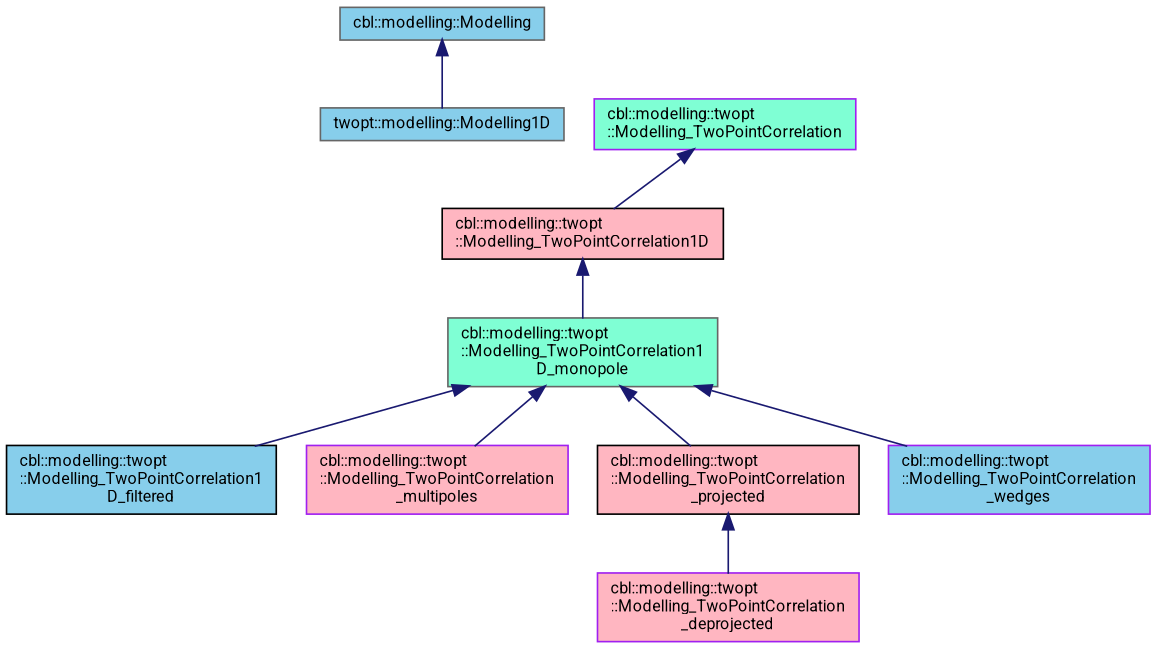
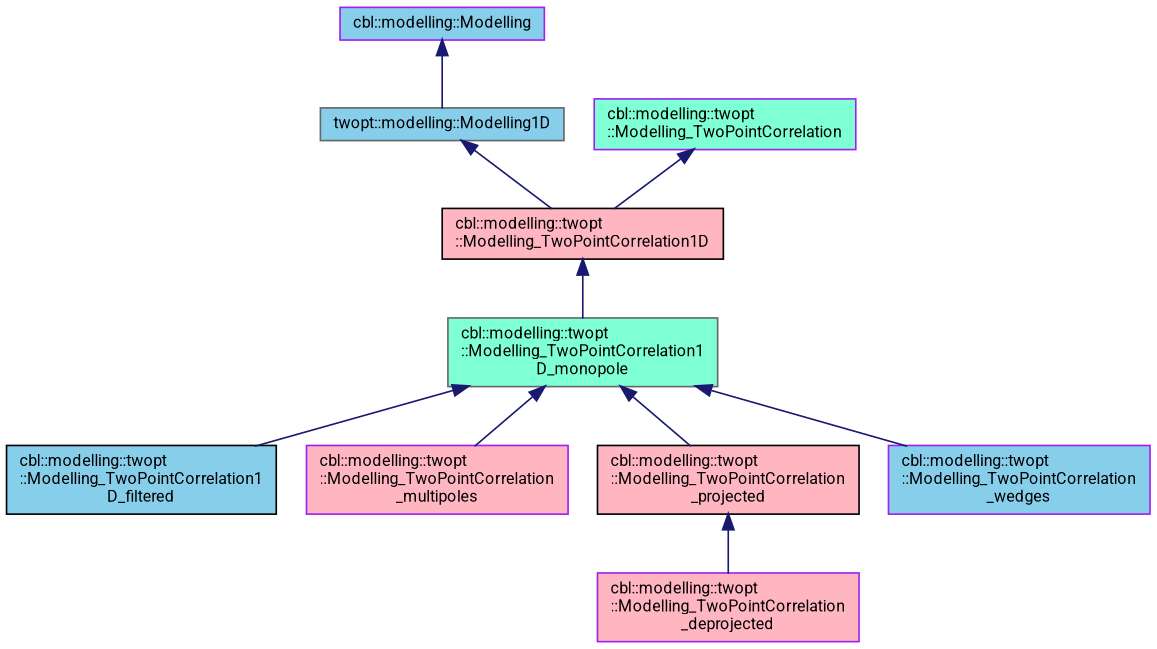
node "cbl::modelling::Modelling": color gray40 -> purple
edge "cbl::modelling::twopt ::Modelling_TwoPointCorrelation1D" -> "twopt::modelling::Modelling1D": added
